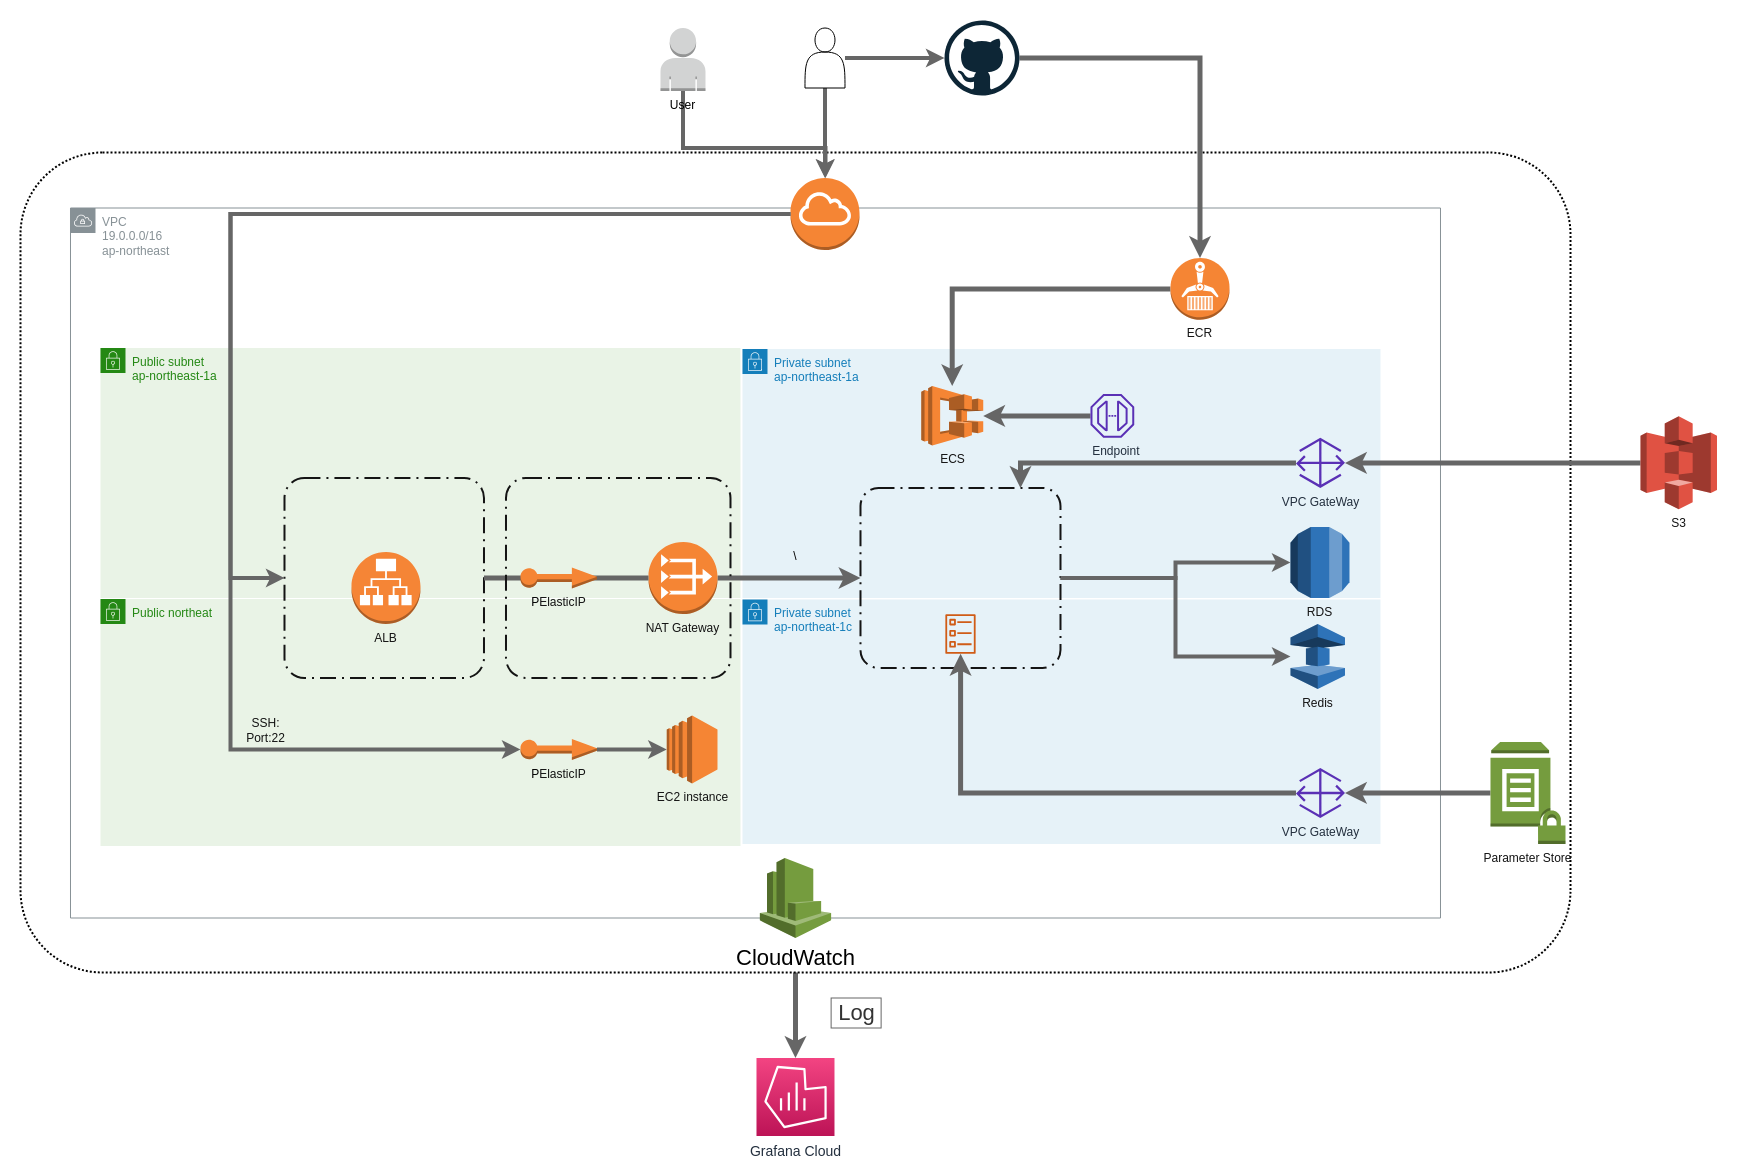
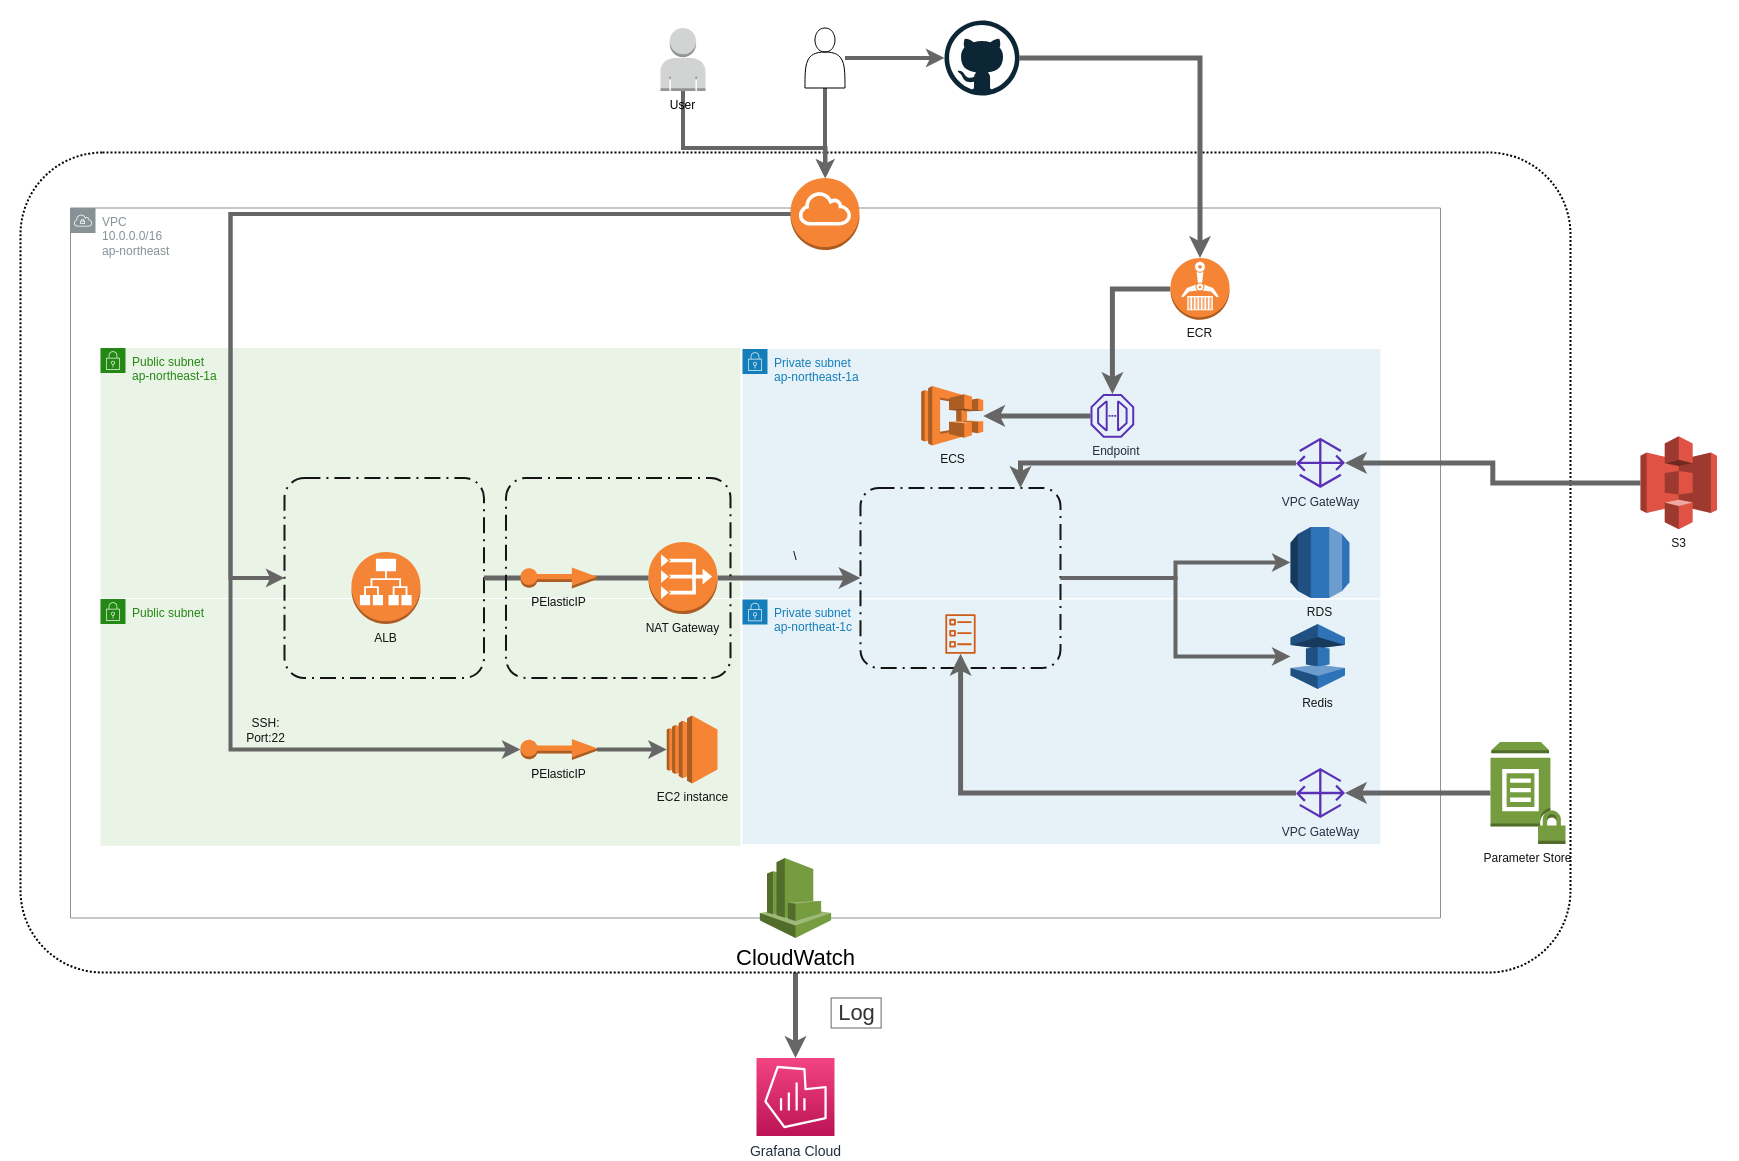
node "VPC 19.0.0.0/16 ap-northeast": label "VPC 19.0.0.0/16 ap-northeast" -> "VPC 10.0.0.0/16 ap-northeast"
edge "ECR" -> "ECS": now "ECR" -> "Endpoint"
node "S3": moved (1679, 463) -> (1679, 483)
node "Public northeat": label "Public northeat" -> "Public subnet"
